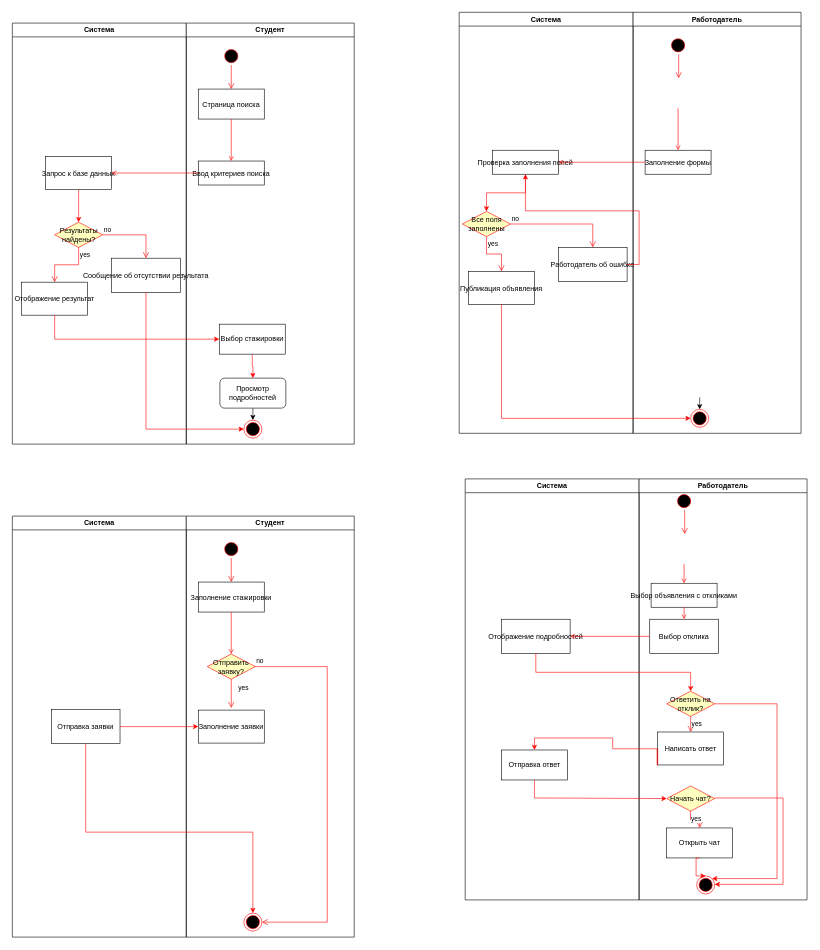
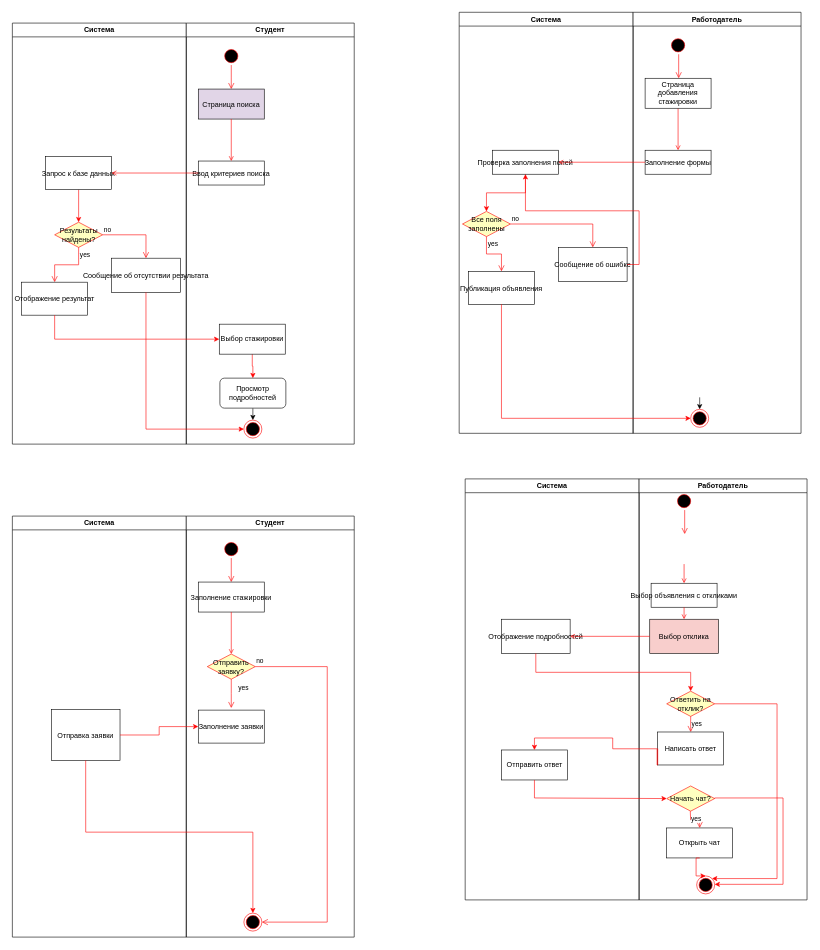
node "Страница добавления стажировки": added
node "Страница поиска": fillcolor #ffffff -> #e1d5e7
node "Работодатель об ошибке": label "Работодатель об ошибке" -> "Сообщение об ошибке"
node "Выбор отклика": fillcolor #ffffff -> #f8cecc
node "Отправка заявки": size 69x34 -> 69x51
node "Отправка ответ": label "Отправка ответ" -> "Отправить ответ"
